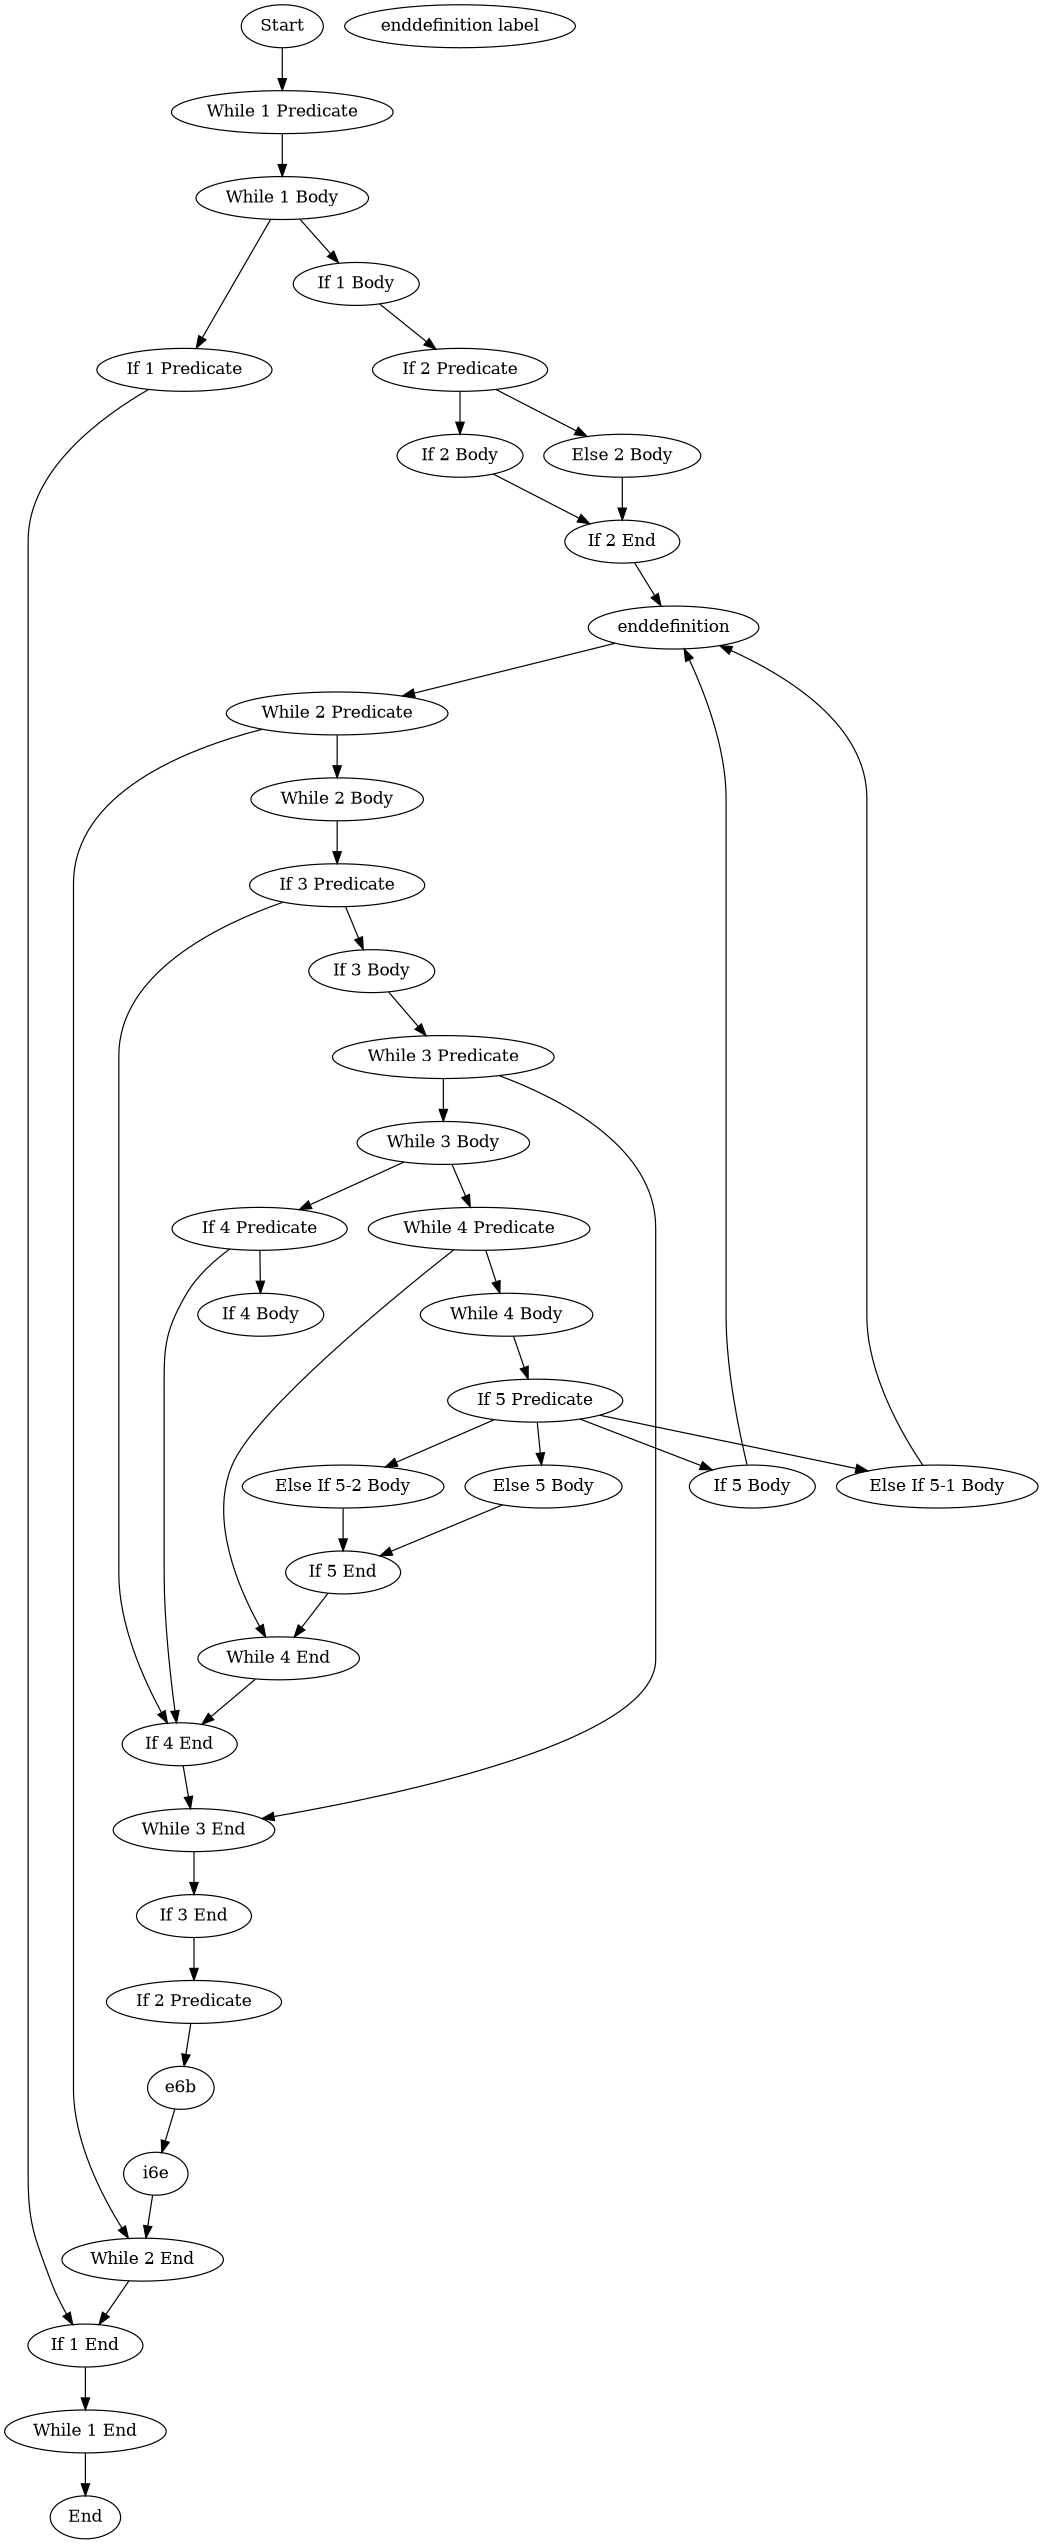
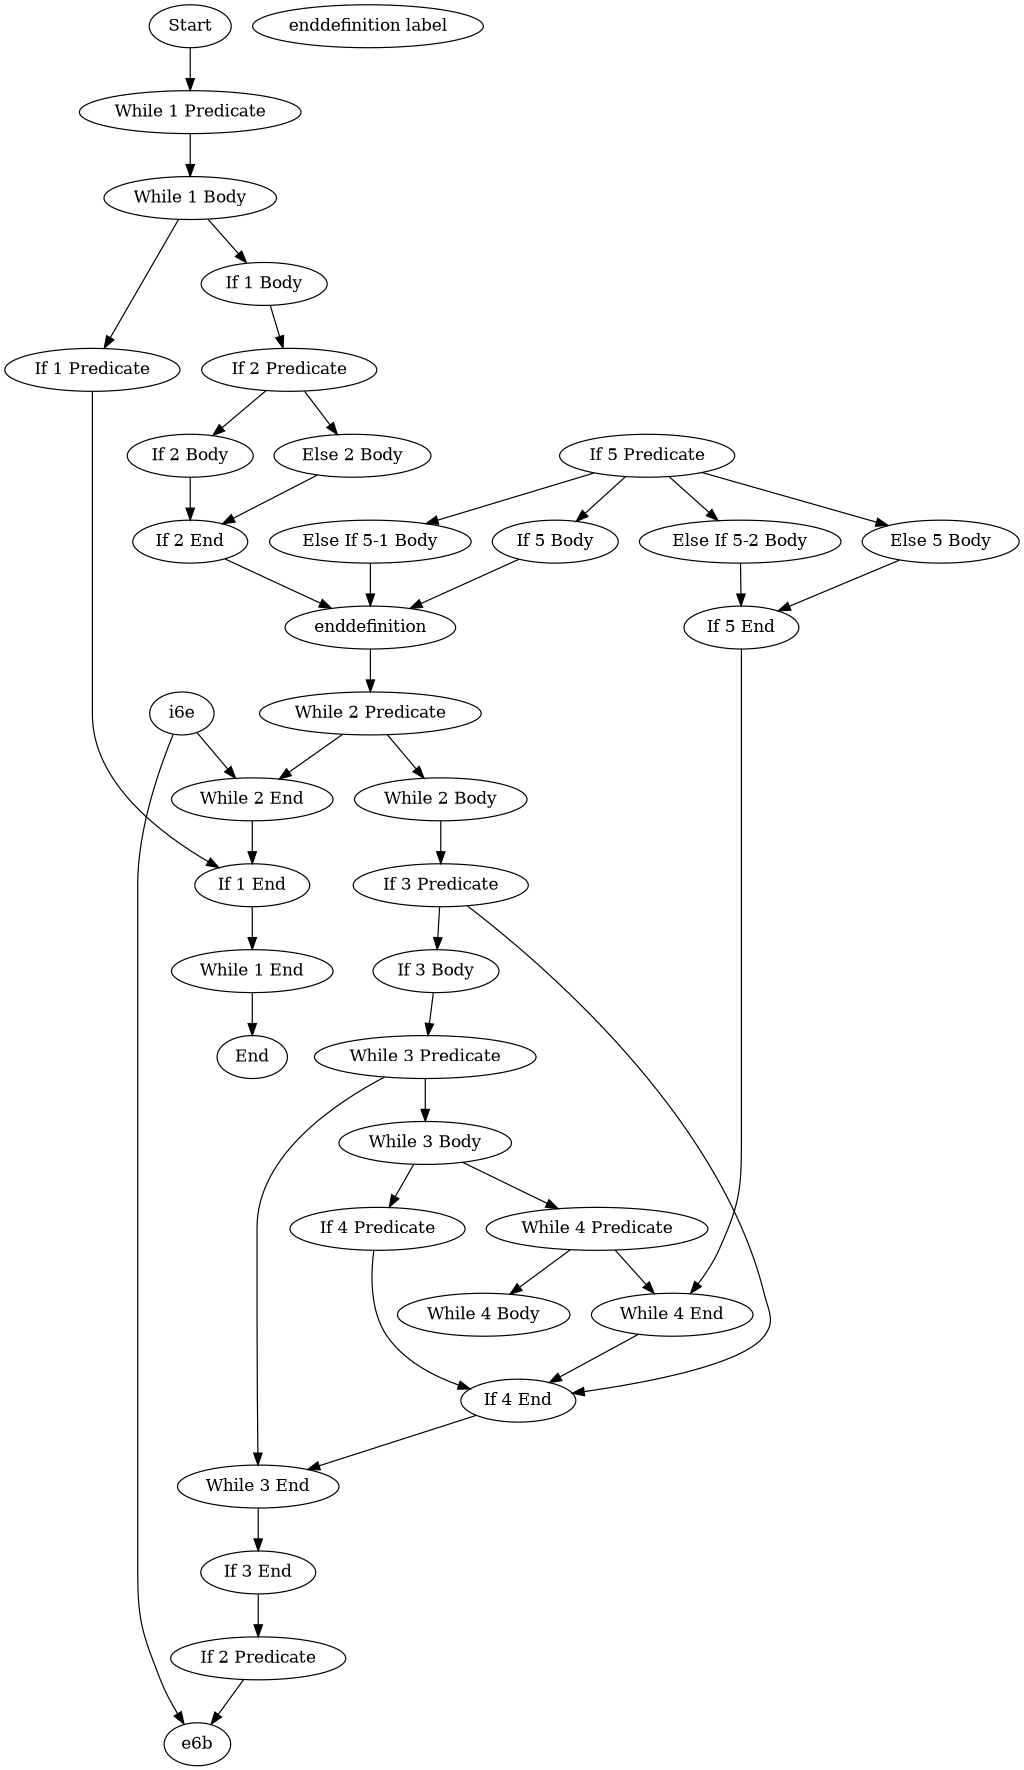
node "If 4 Body": removed
edge "While 4 Body" -> "If 5 Predicate": removed
edge "e6b" -> "i6e": reversed
